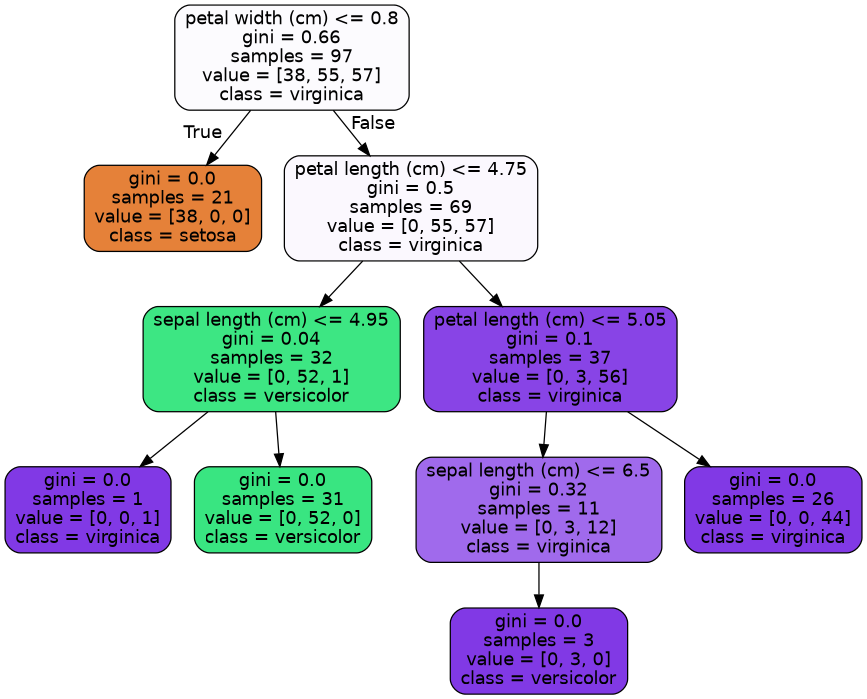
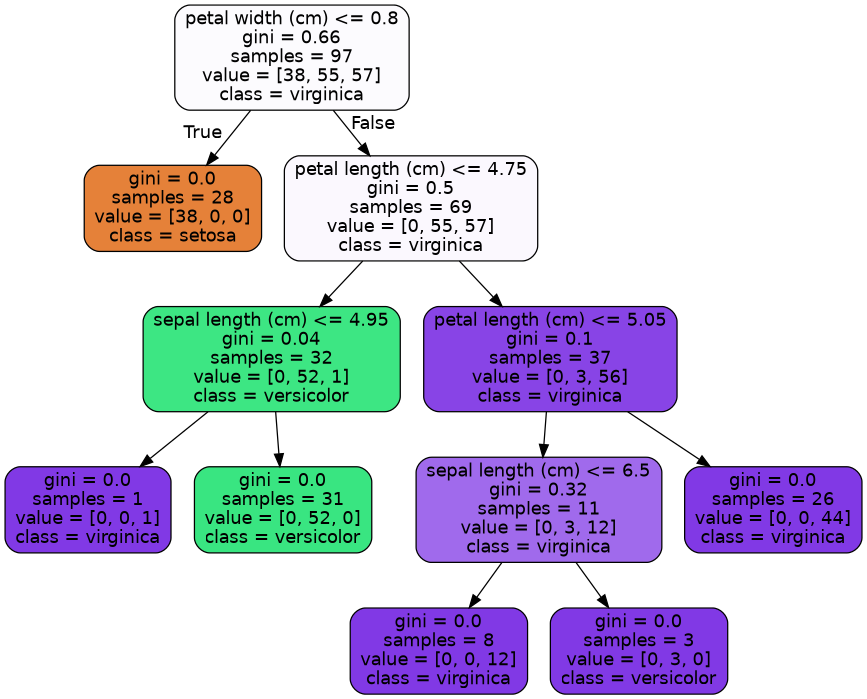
node "gini = 0.0 samples = 21 value = [38, 0, 0] class = setosa": label "gini = 0.0 samples = 21 value = [38, 0, 0] class = setosa" -> "gini = 0.0 samples = 28 value = [38, 0, 0] class = setosa"
node "gini = 0.0 samples = 8 value = [0, 0, 12] class = virginica": added
